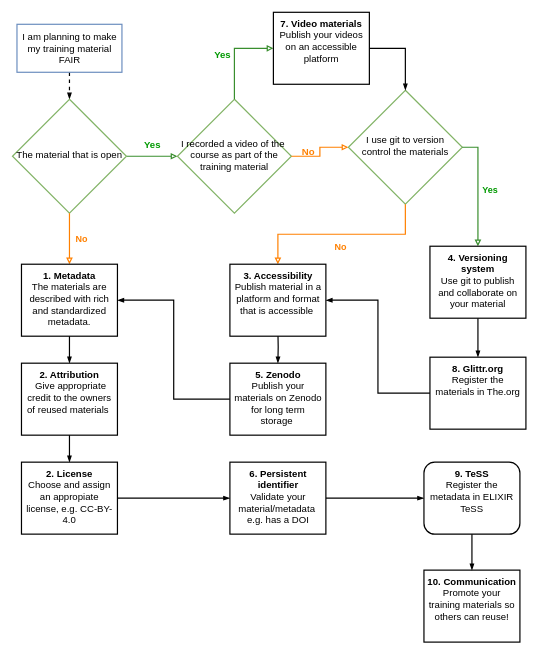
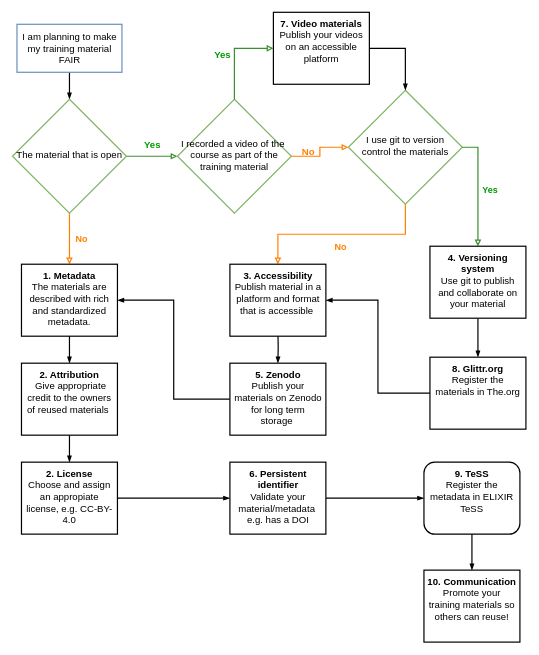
edge "I am planning to make my training material FAIR" -> "The material that is open": style dashed -> solid
